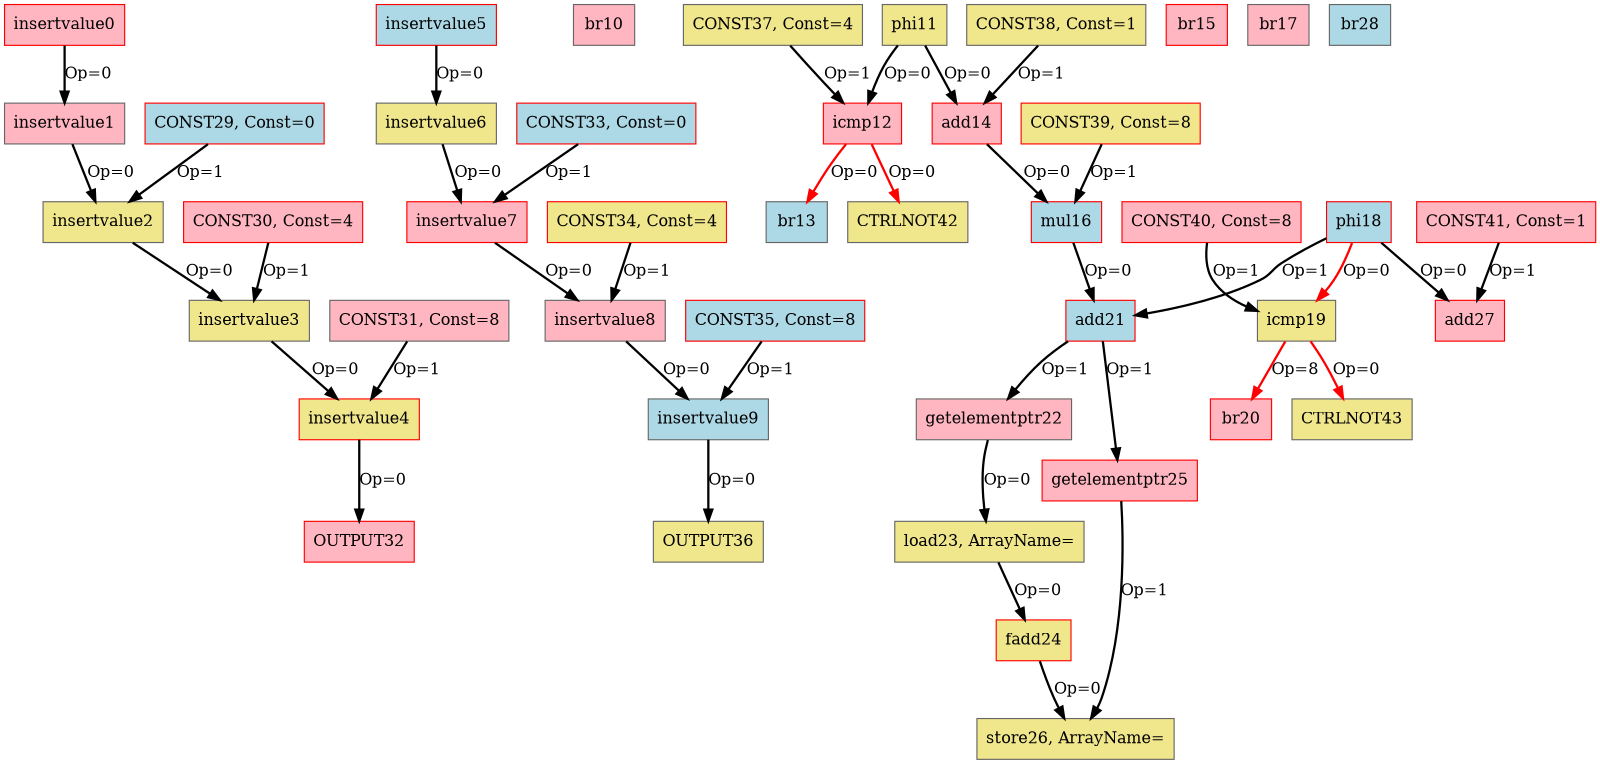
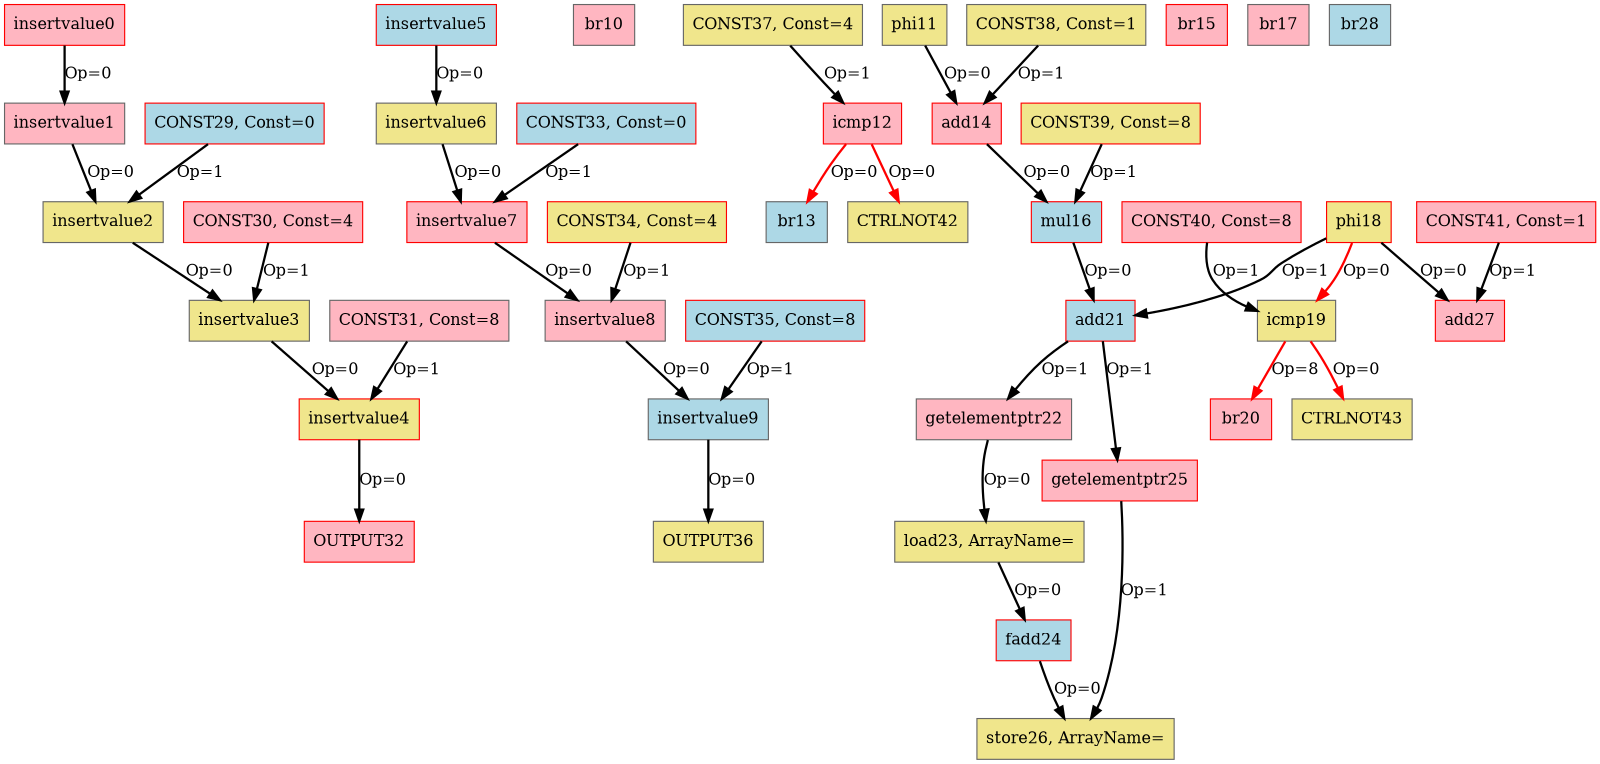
edge "phi11" -> "icmp12": removed, label "Op=0"
node "phi18": fillcolor lightblue -> khaki
node "fadd24": fillcolor khaki -> lightblue
